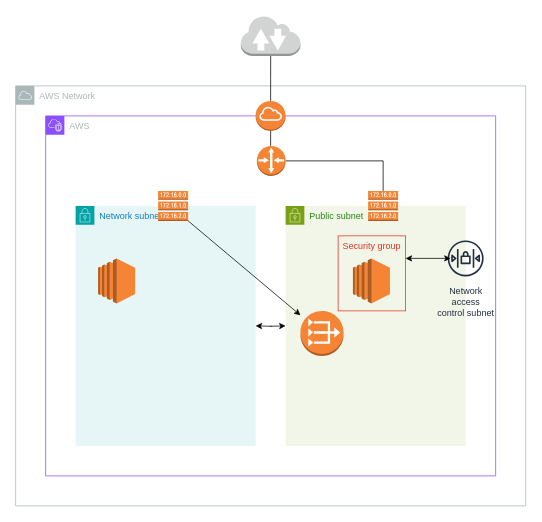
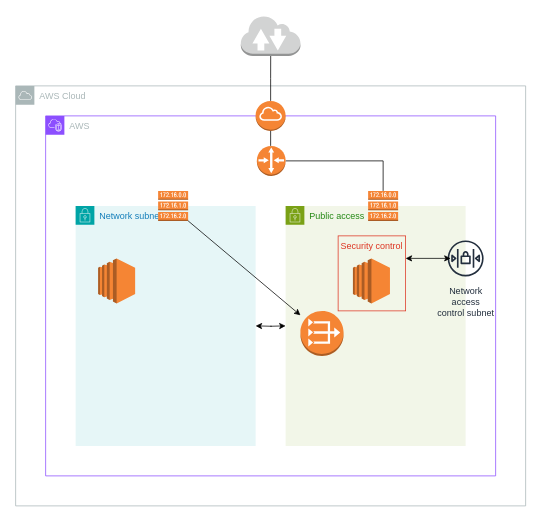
node "AWS Network": label "AWS Network" -> "AWS Cloud"
node "Public subnet": label "Public subnet" -> "Public access"
node "Security group": label "Security group" -> "Security control"
